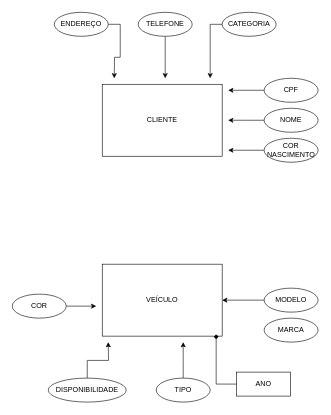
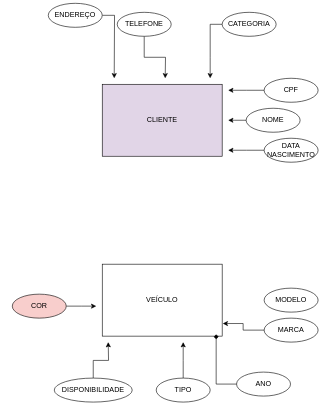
node "ENDEREÇO": moved (81, 24) -> (75, 15)
node "TELEFONE": moved (165, 24) -> (144, 24)
node "CLIENTE": fillcolor #ffffff -> #e1d5e7
node "NOME": moved (291, 120) -> (273, 120)
node "COR NASCIMENTO": label "COR NASCIMENTO" -> "DATA NASCIMENTO"
edge "MODELO" -> "VEÍCULO": removed
node "COR": fillcolor #ffffff -> #f8cecc
edge "MARCA" -> "VEÍCULO": added
node "ANO": shape rectangle -> ellipse
node "DISPONIBILIDADE": moved (87, 390) -> (93, 390)
